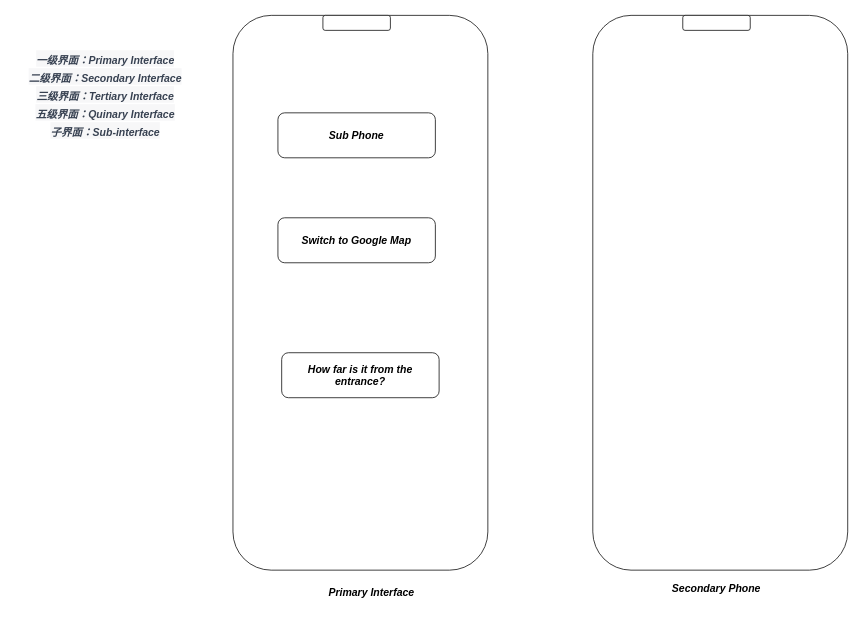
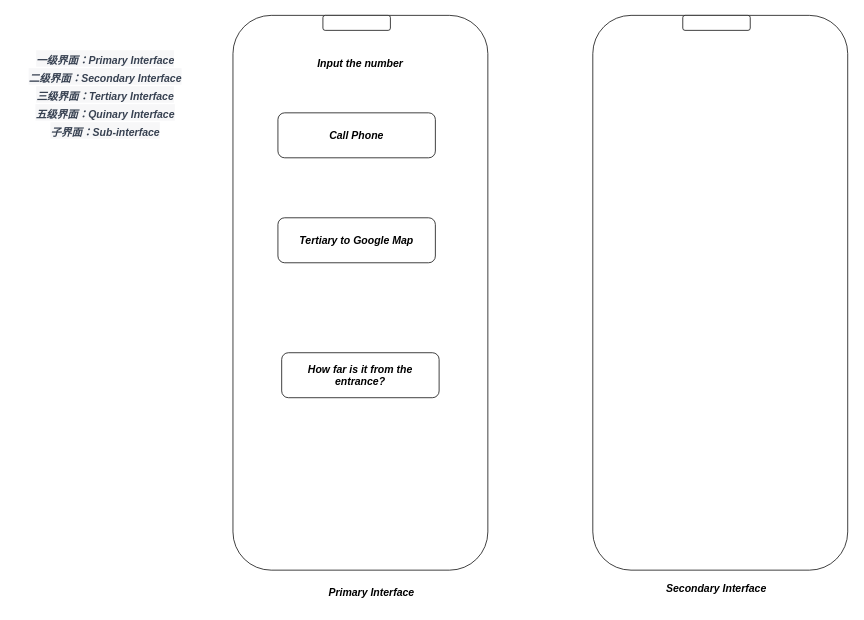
node "Input the number": added
node "Sub Phone": label "Sub Phone" -> "Call Phone"
node "Switch to Google Map": label "Switch to Google Map" -> "Tertiary to Google Map"
node "Secondary Phone": label "Secondary Phone" -> "Secondary Interface"
